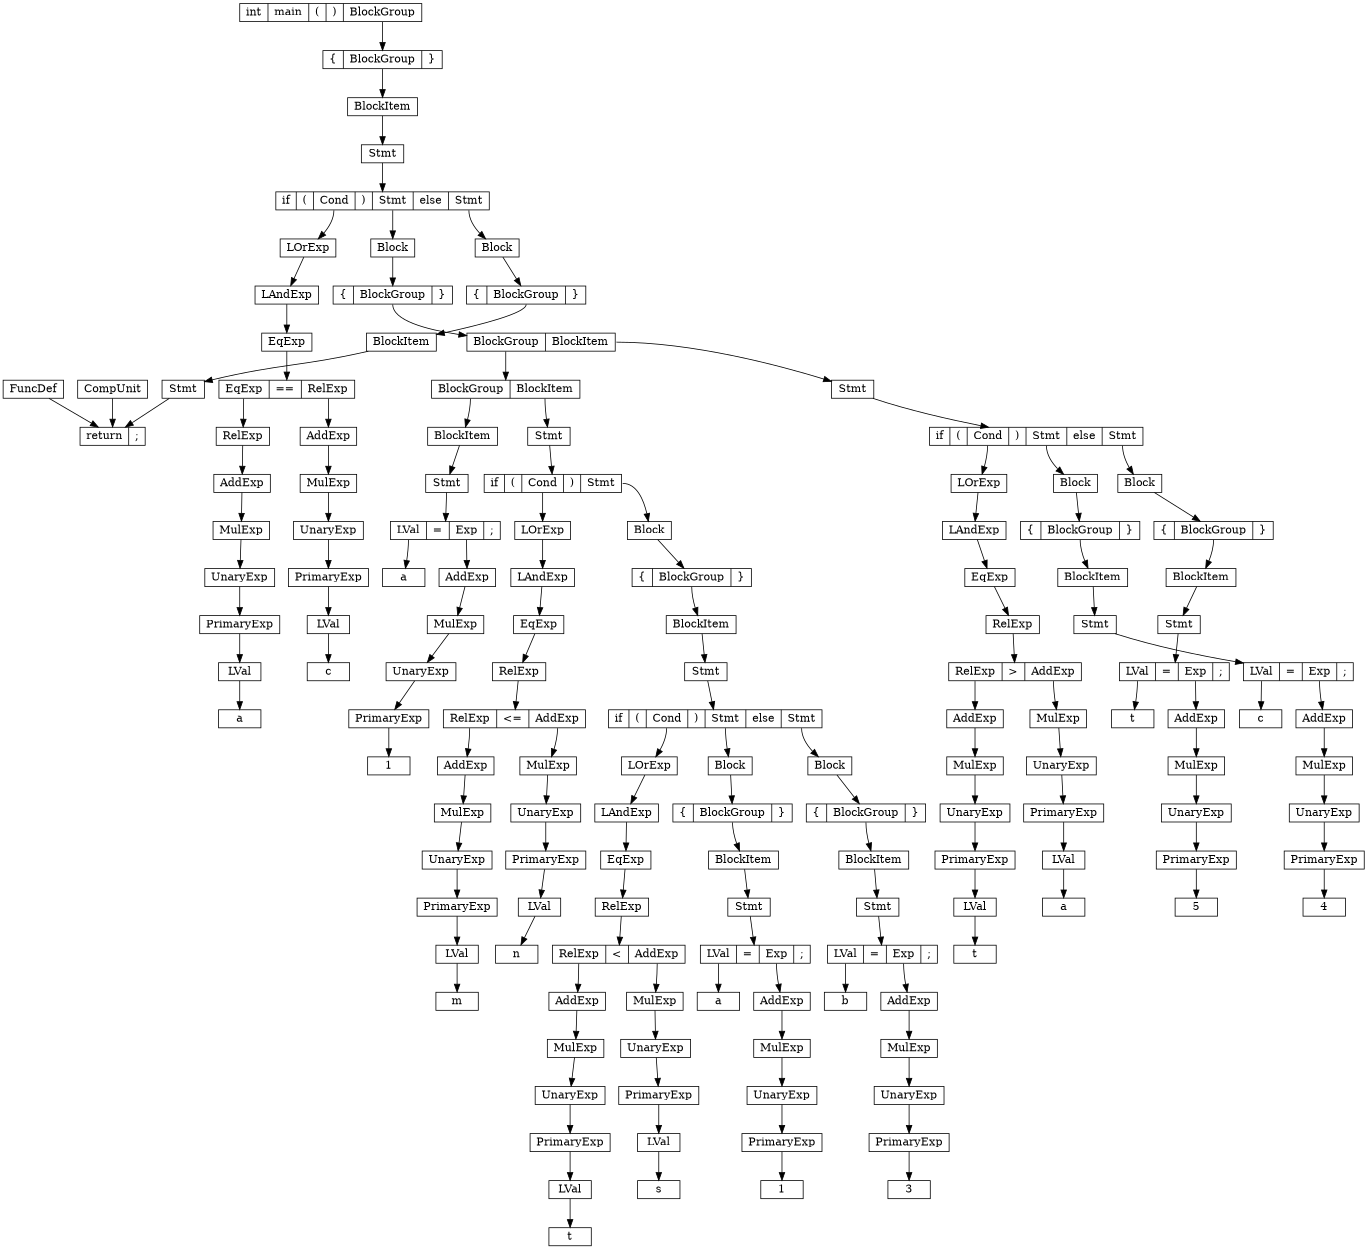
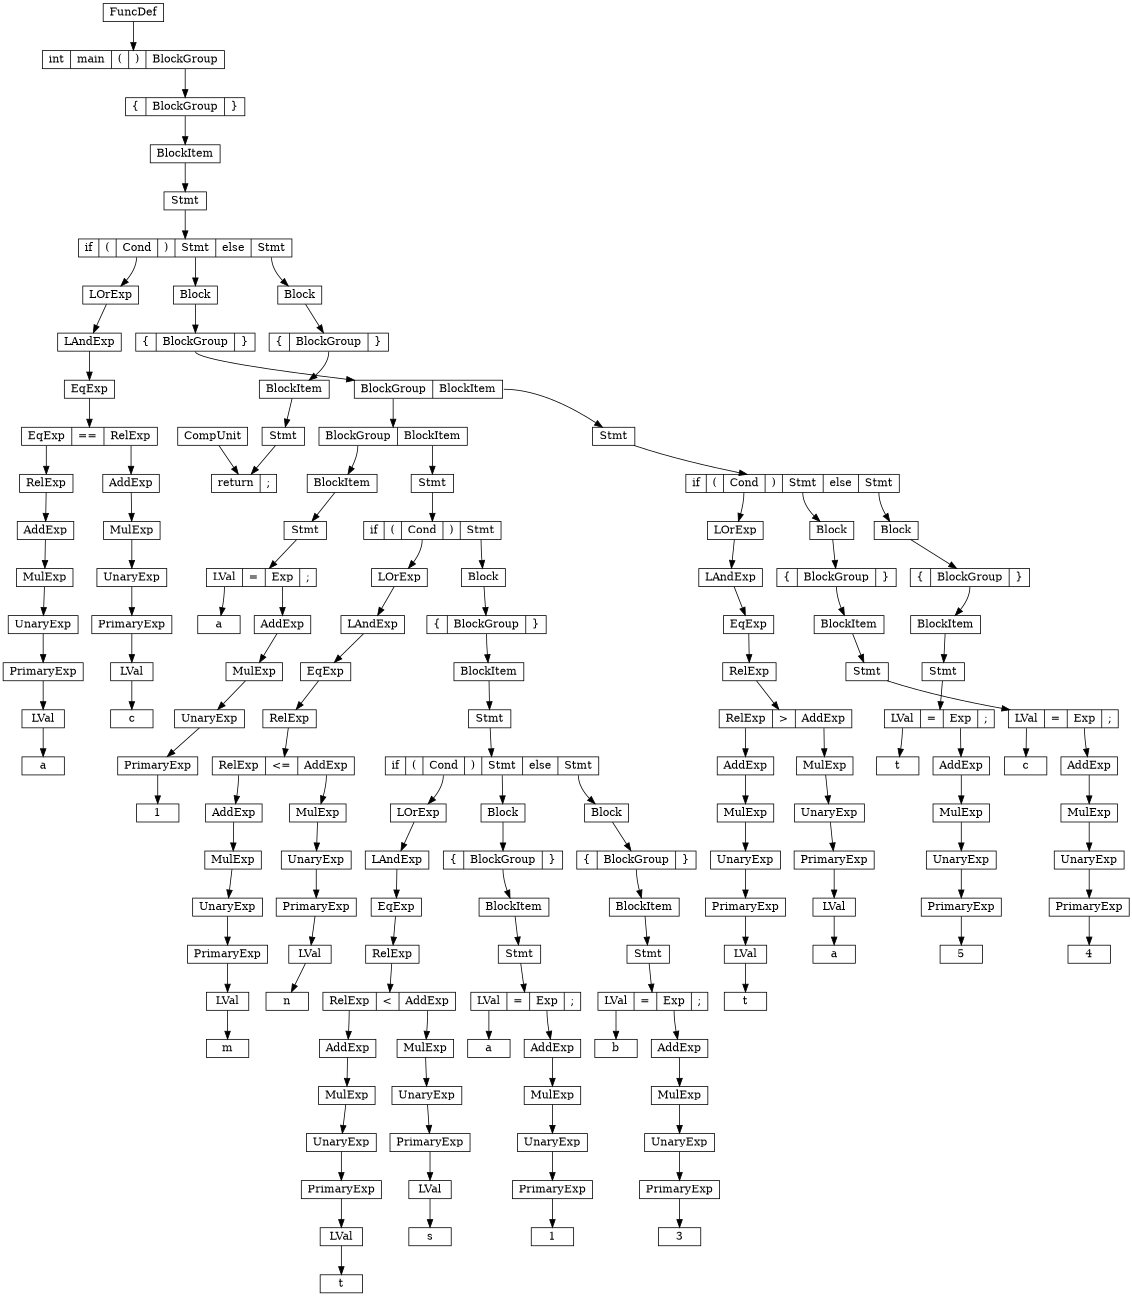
edge "FuncDef" -> "return": now "FuncDef" -> "int"
